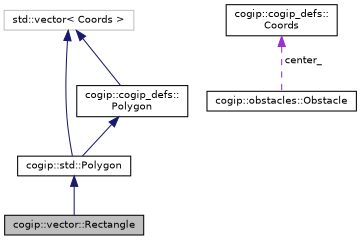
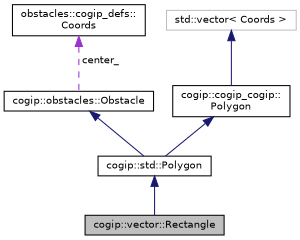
node "cogip::cogip_defs:: Coords": label "cogip::cogip_defs:: Coords" -> "obstacles::cogip_defs:: Coords"
edge "cogip::std::Polygon" -> "std::vector< Coords >": now "cogip::std::Polygon" -> "cogip::obstacles::Obstacle"
node "cogip::cogip_defs:: Polygon": label "cogip::cogip_defs:: Polygon" -> "cogip::cogip_cogip:: Polygon"
